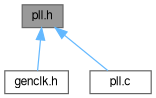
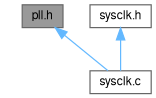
node "sysclk.h": added
node "genclk.h": removed
node "pll.c": label "pll.c" -> "sysclk.c"
